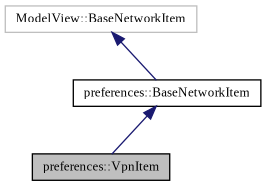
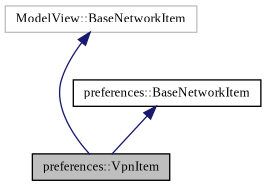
edge "preferences::BaseNetworkItem" -> "ModelView::BaseNetworkItem": now "preferences::VpnItem" -> "ModelView::BaseNetworkItem"
